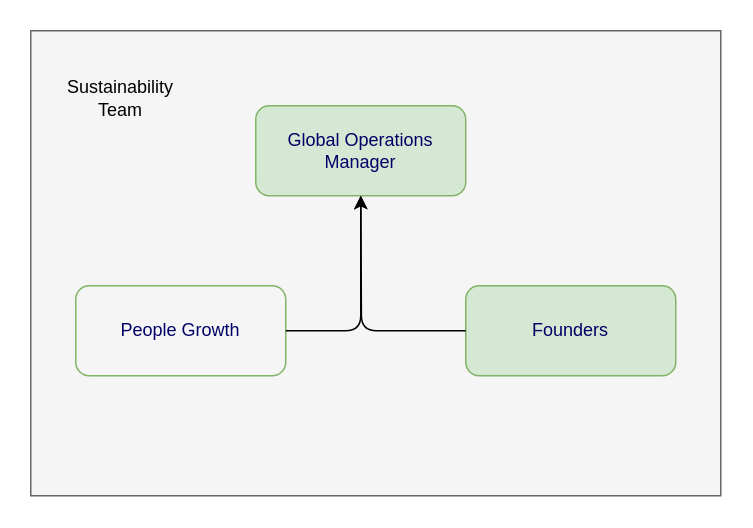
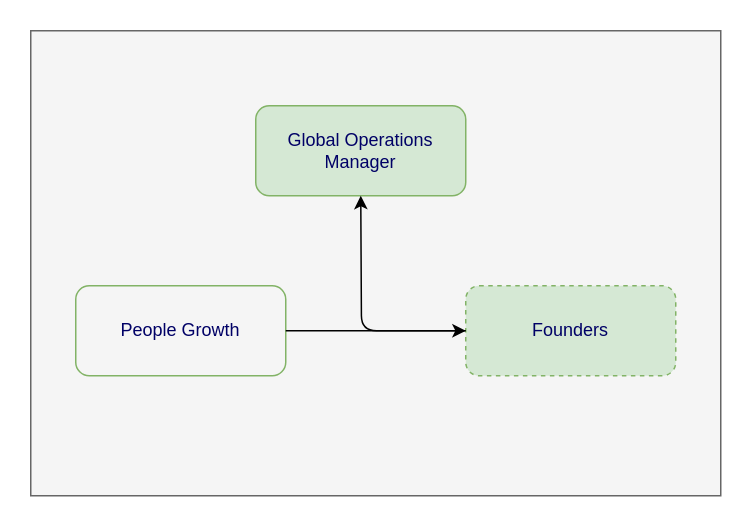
node "Sustainability Team": removed
edge "People Growth" -> "Global Operations Manager": now "People Growth" -> "Founders"
node "Founders": style solid -> dashed
